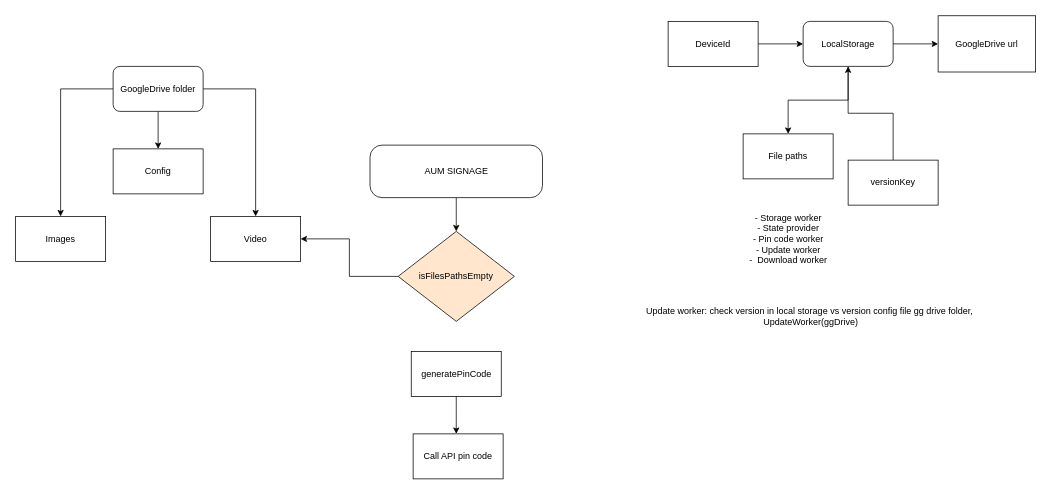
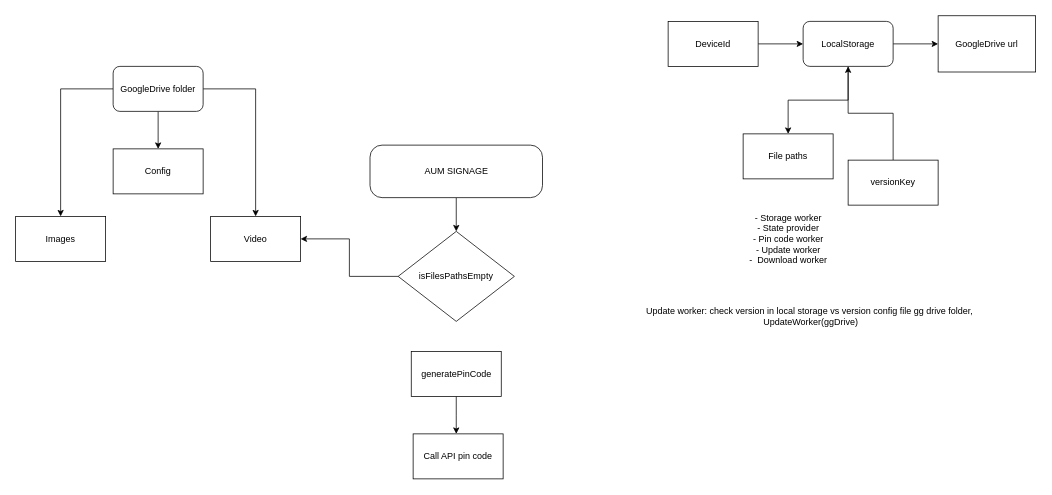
node "isFilesPathsEmpty": fillcolor #ffe6cc -> #ffffff
